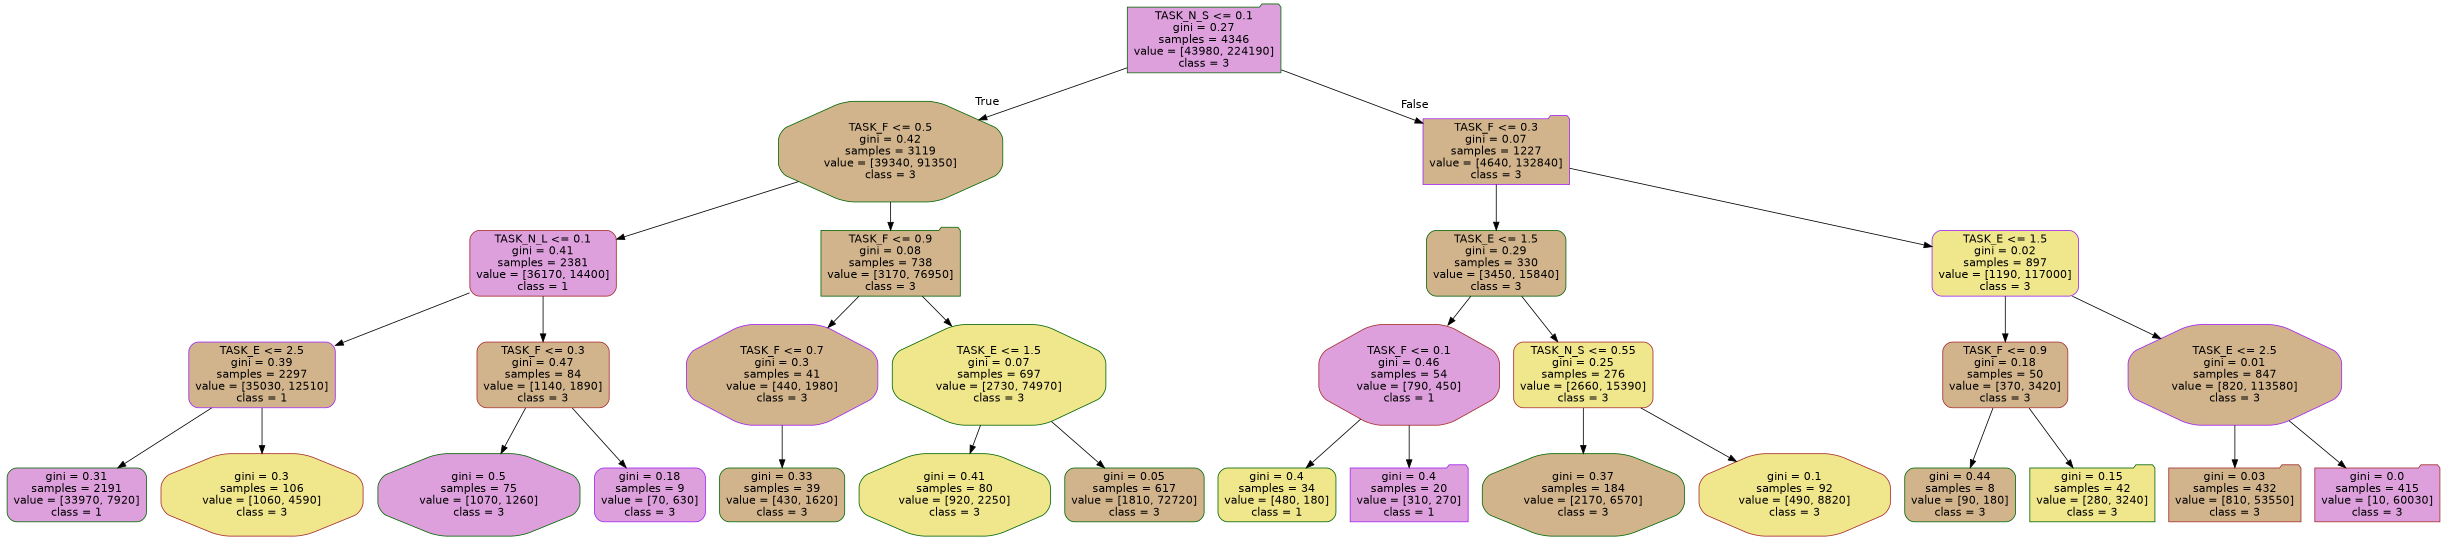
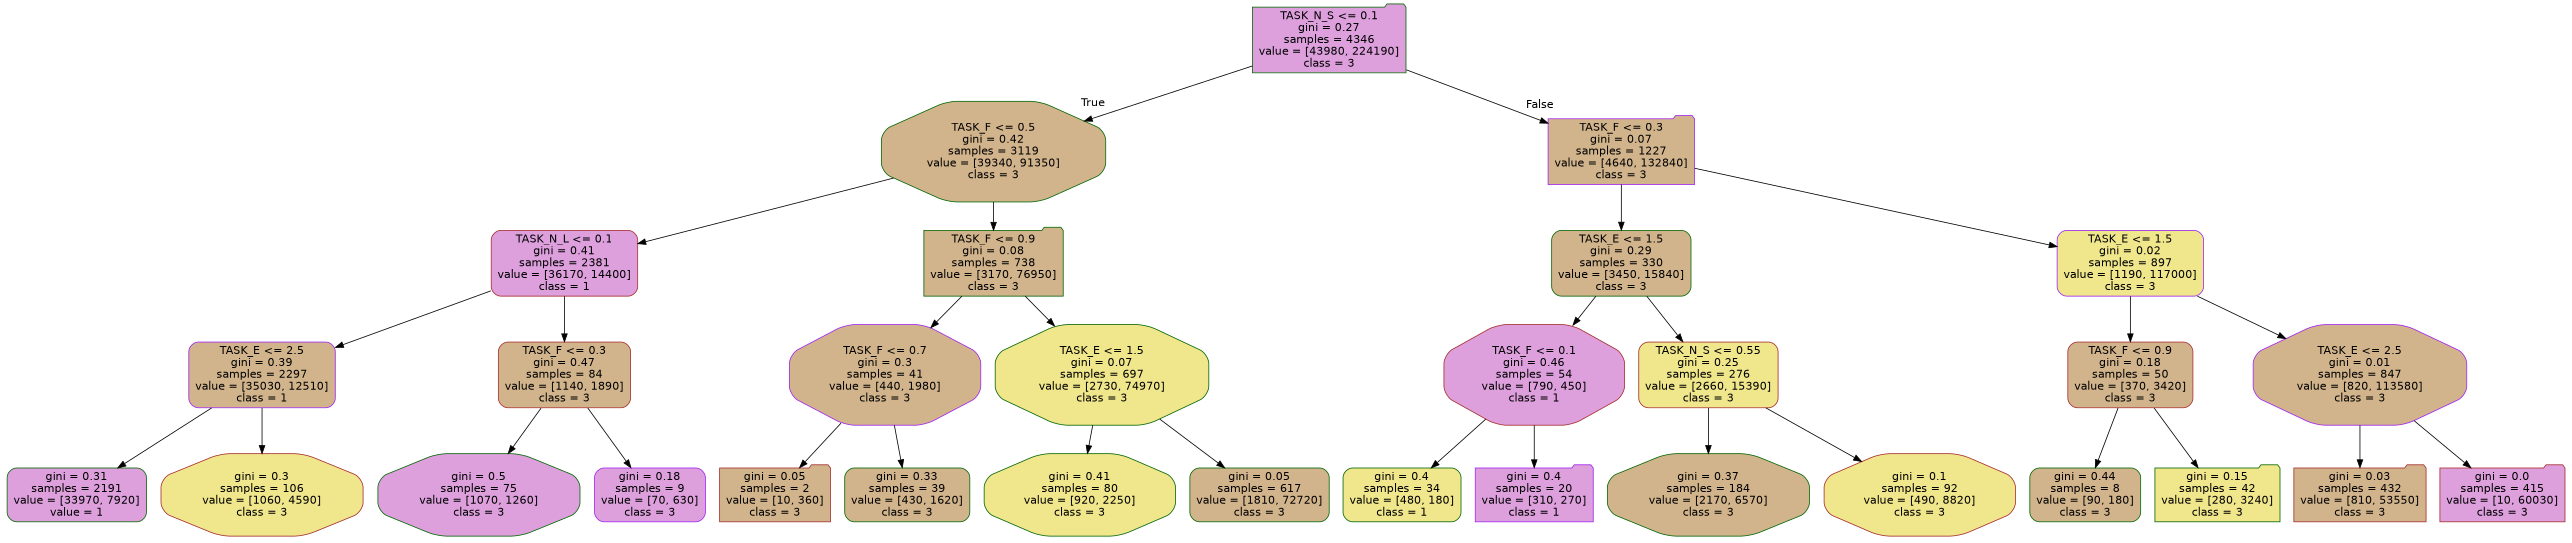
node "gini = 0.31 samples = 2191 value = [33970, 7920] class = 1": label "gini = 0.31 samples = 2191 value = [33970, 7920] class = 1" -> "gini = 0.31 samples = 2191 value = [33970, 7920] value = 1"
node "gini = 0.05 samples = 2 value = [10, 360] class = 3": added
